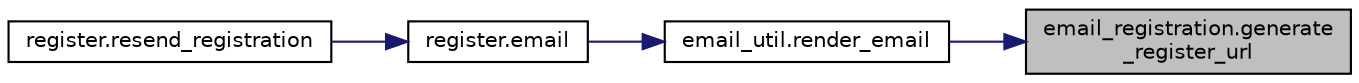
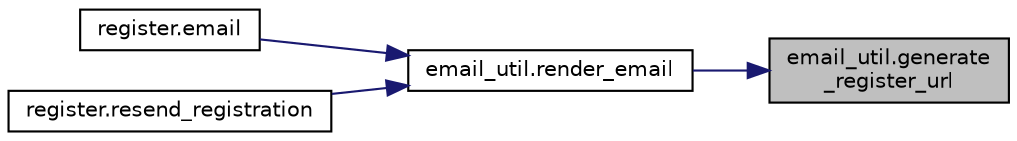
edge "register.resend_registration" -> "register.email": now "register.resend_registration" -> "email_util.render_email"
node "email_registration.generate _register_url": label "email_registration.generate _register_url" -> "email_util.generate _register_url"
